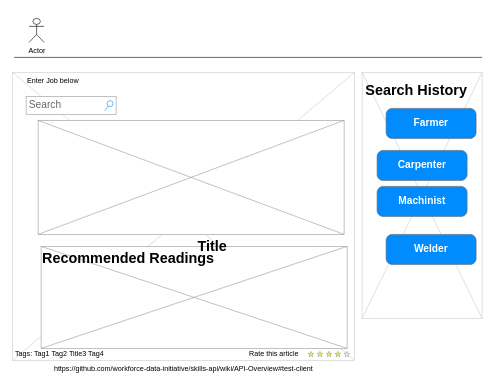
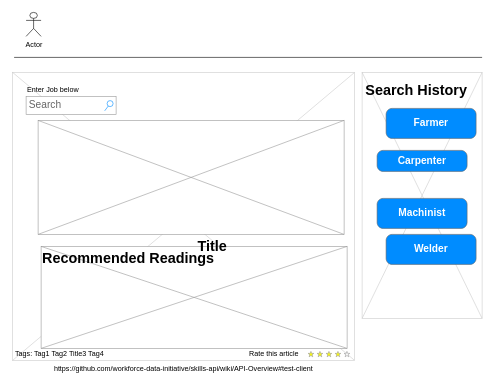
node "Actor": moved (37, 30) -> (34, 24)
node "Enter Job below": moved (77, 81) -> (77, 90)
node "Carpenter": size 90x30 -> 90x21
node "Machinist": moved (422, 201) -> (422, 213)
